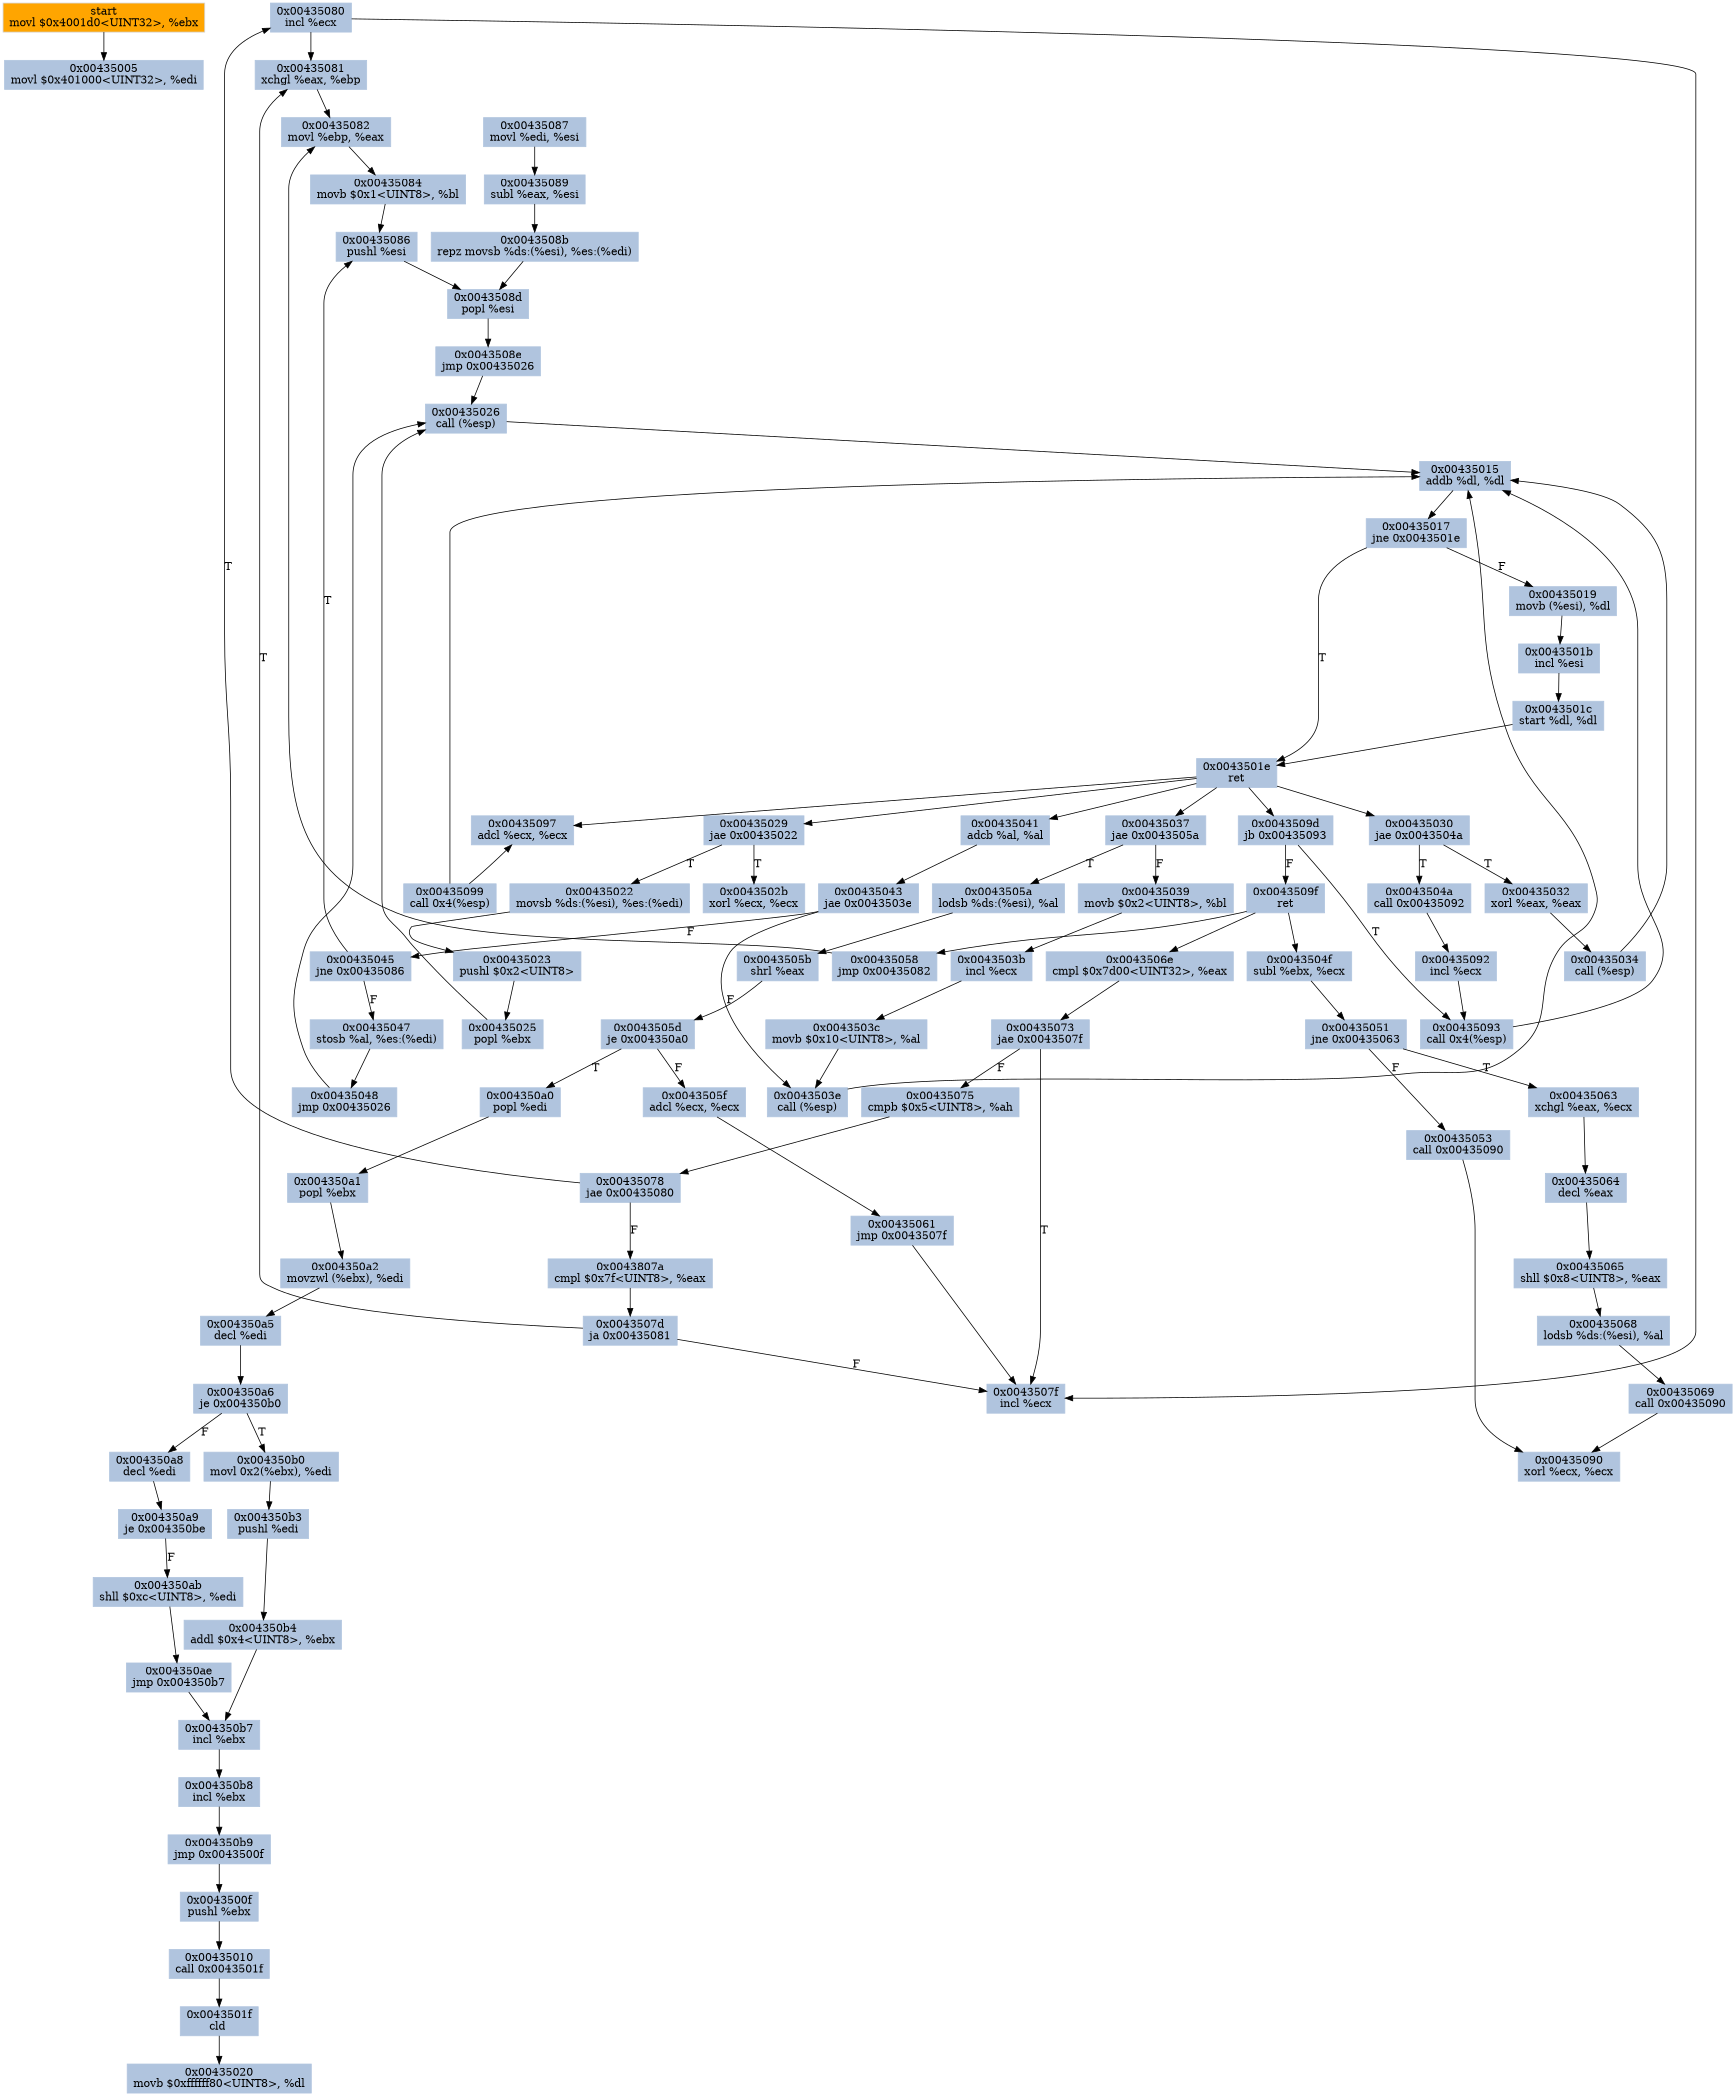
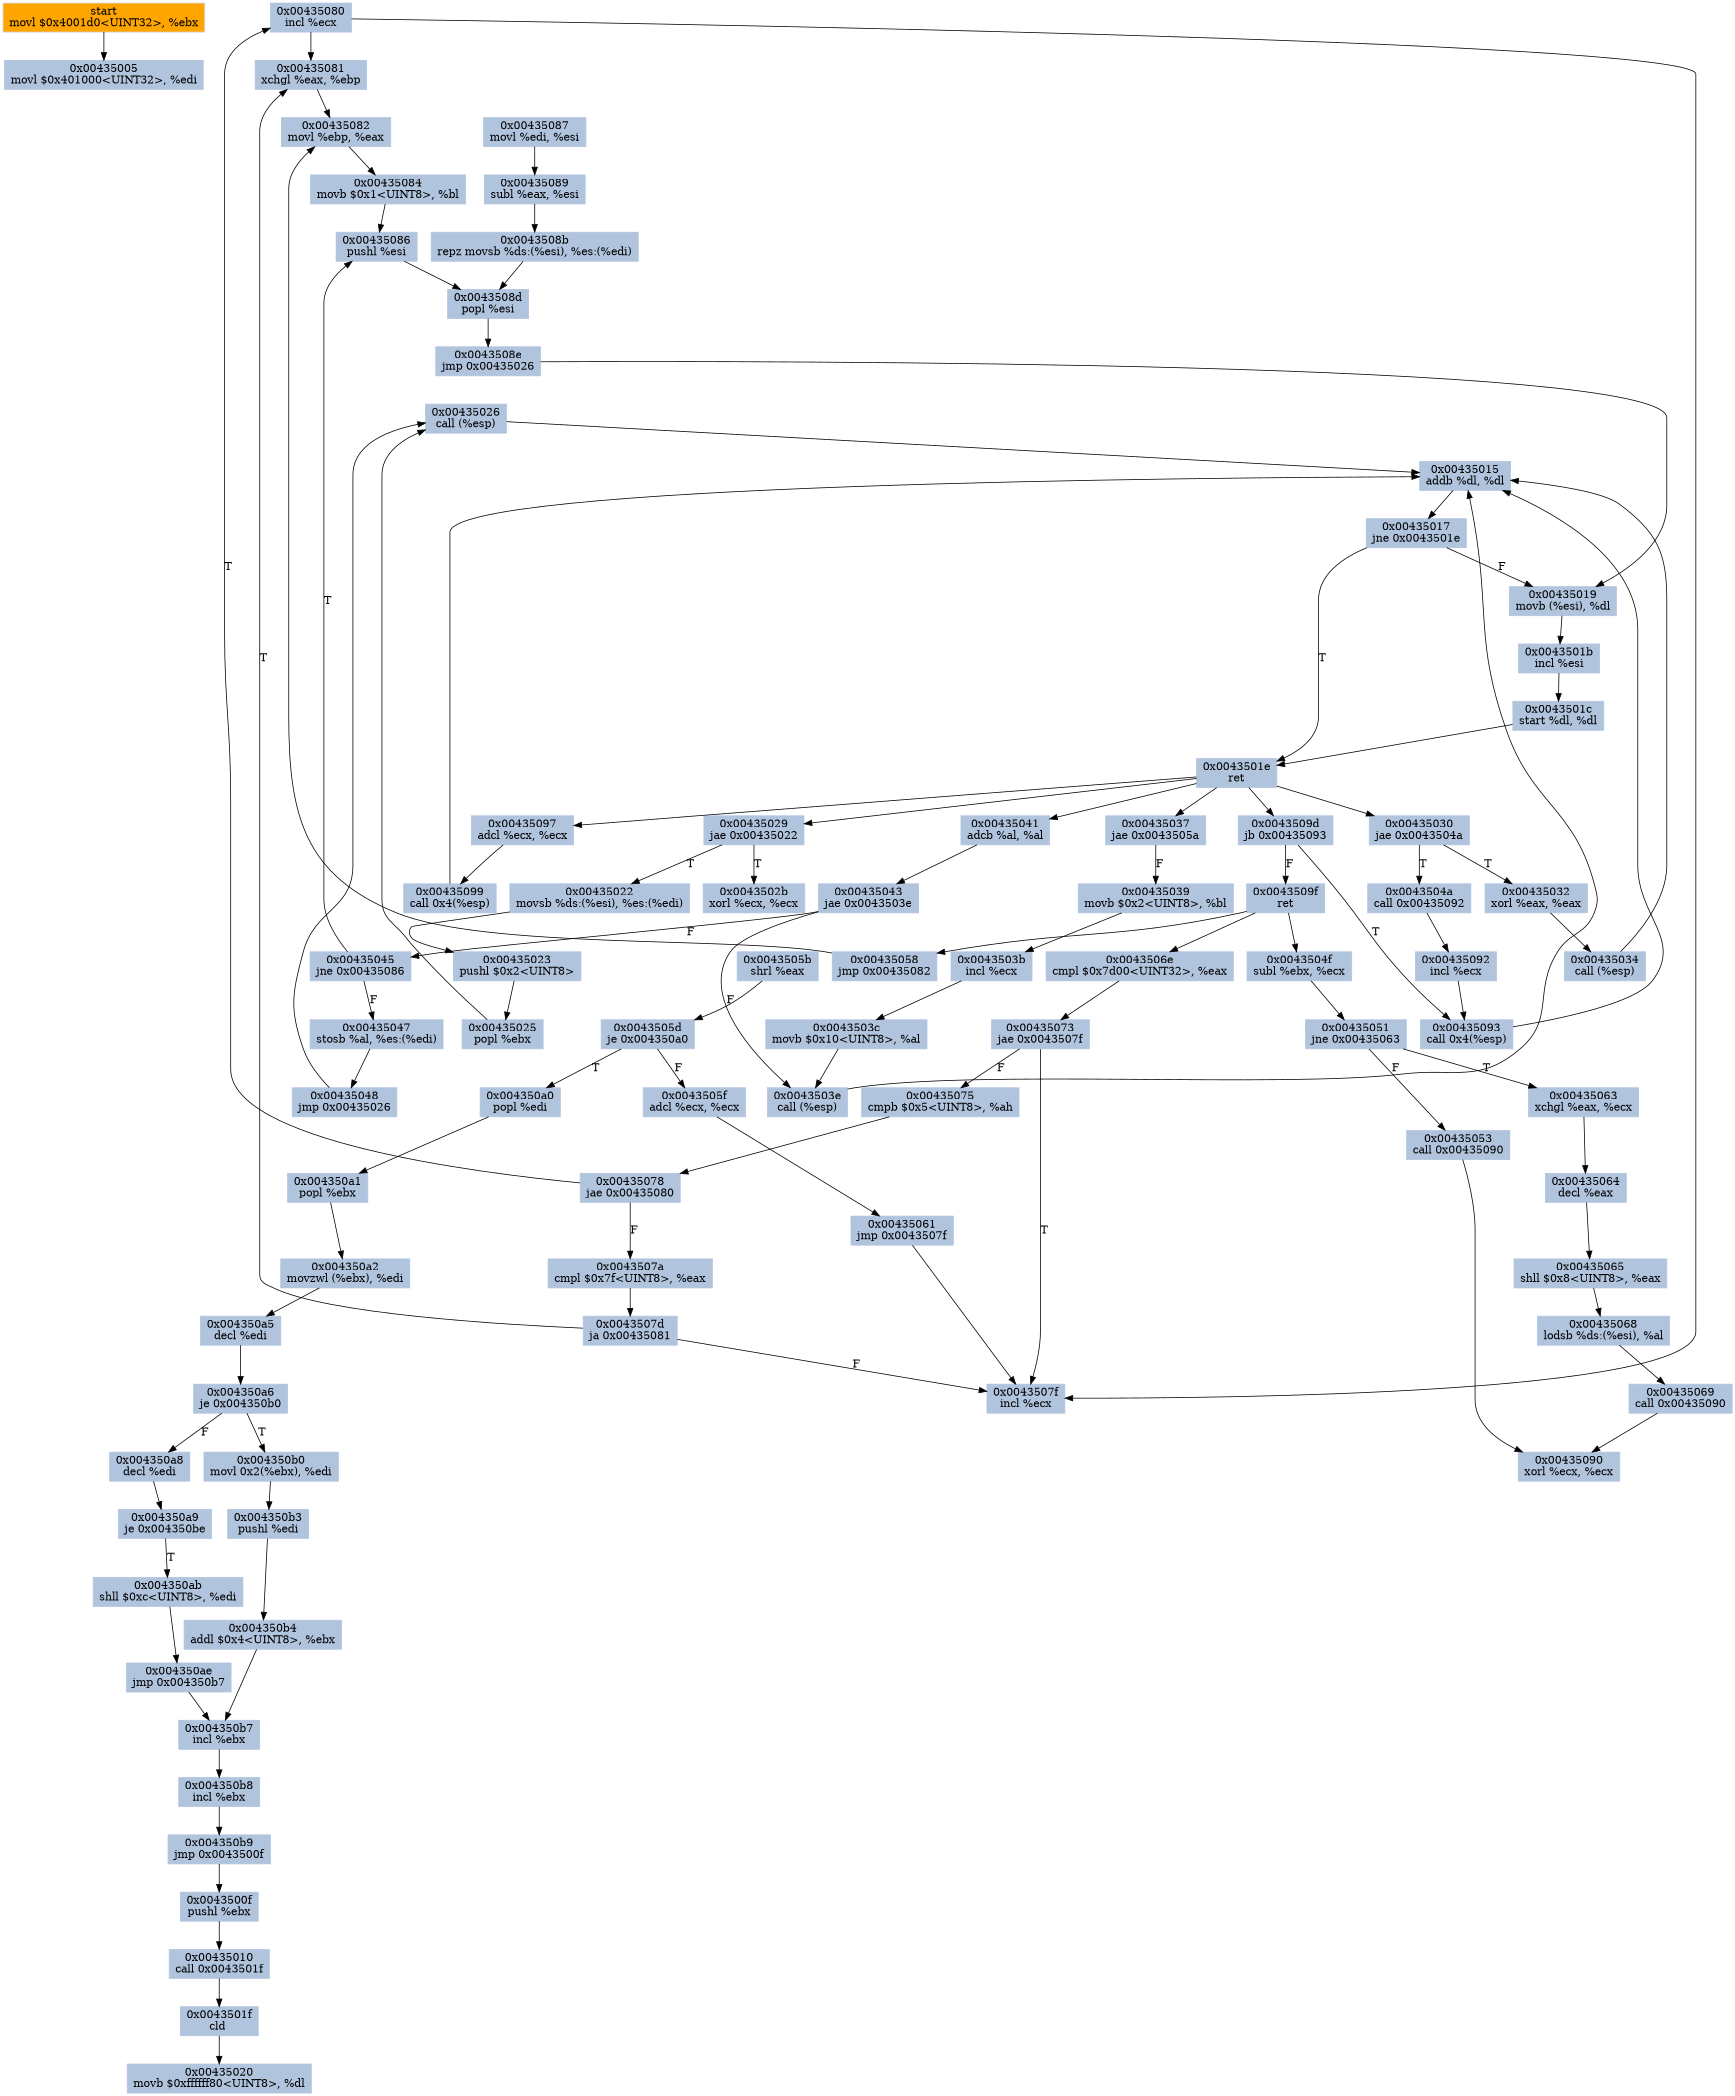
edge "0x0043508e jmp 0x00435026" -> "0x00435026 call (%esp)": now "0x0043508e jmp 0x00435026" -> "0x00435019 movb (%esi), %dl"
edge "0x00435099 call 0x4(%esp)" -> "0x00435097 adcl %ecx, %ecx": reversed
node "0x0043505a lodsb %ds:(%esi), %al": removed
node "0x0043807a cmpl $0x7f<UINT8>, %eax": label "0x0043807a cmpl $0x7f<UINT8>, %eax" -> "0x0043507a cmpl $0x7f<UINT8>, %eax"
edge "0x004350a9 je 0x004350be" -> "0x004350ab shll $0xc<UINT8>, %edi": label "F" -> "T"
